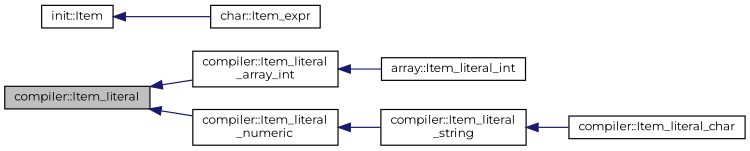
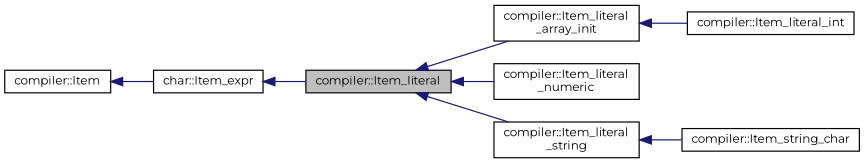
node "init::Item": label "init::Item" -> "compiler::Item"
node "compiler::Item_literal _array_int": label "compiler::Item_literal _array_int" -> "compiler::Item_literal _array_init"
node "array::Item_literal_int": label "array::Item_literal_int" -> "compiler::Item_literal_int"
edge "compiler::Item_literal" -> "char::Item_expr": added
edge "compiler::Item_literal _string" -> "compiler::Item_literal _numeric": now "compiler::Item_literal _string" -> "compiler::Item_literal"
node "compiler::Item_literal_char": label "compiler::Item_literal_char" -> "compiler::Item_string_char"
